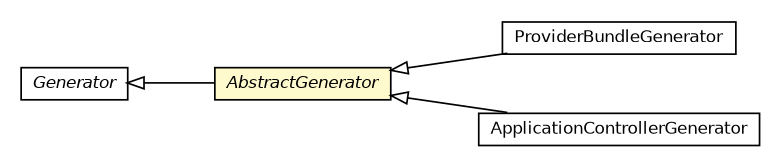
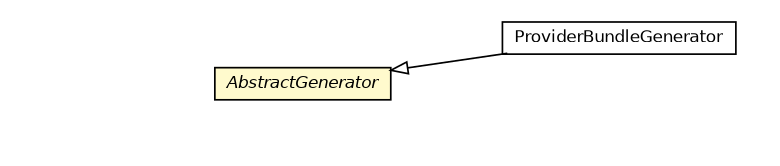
node "Generator": removed
node "ApplicationControllerGenerator": removed
